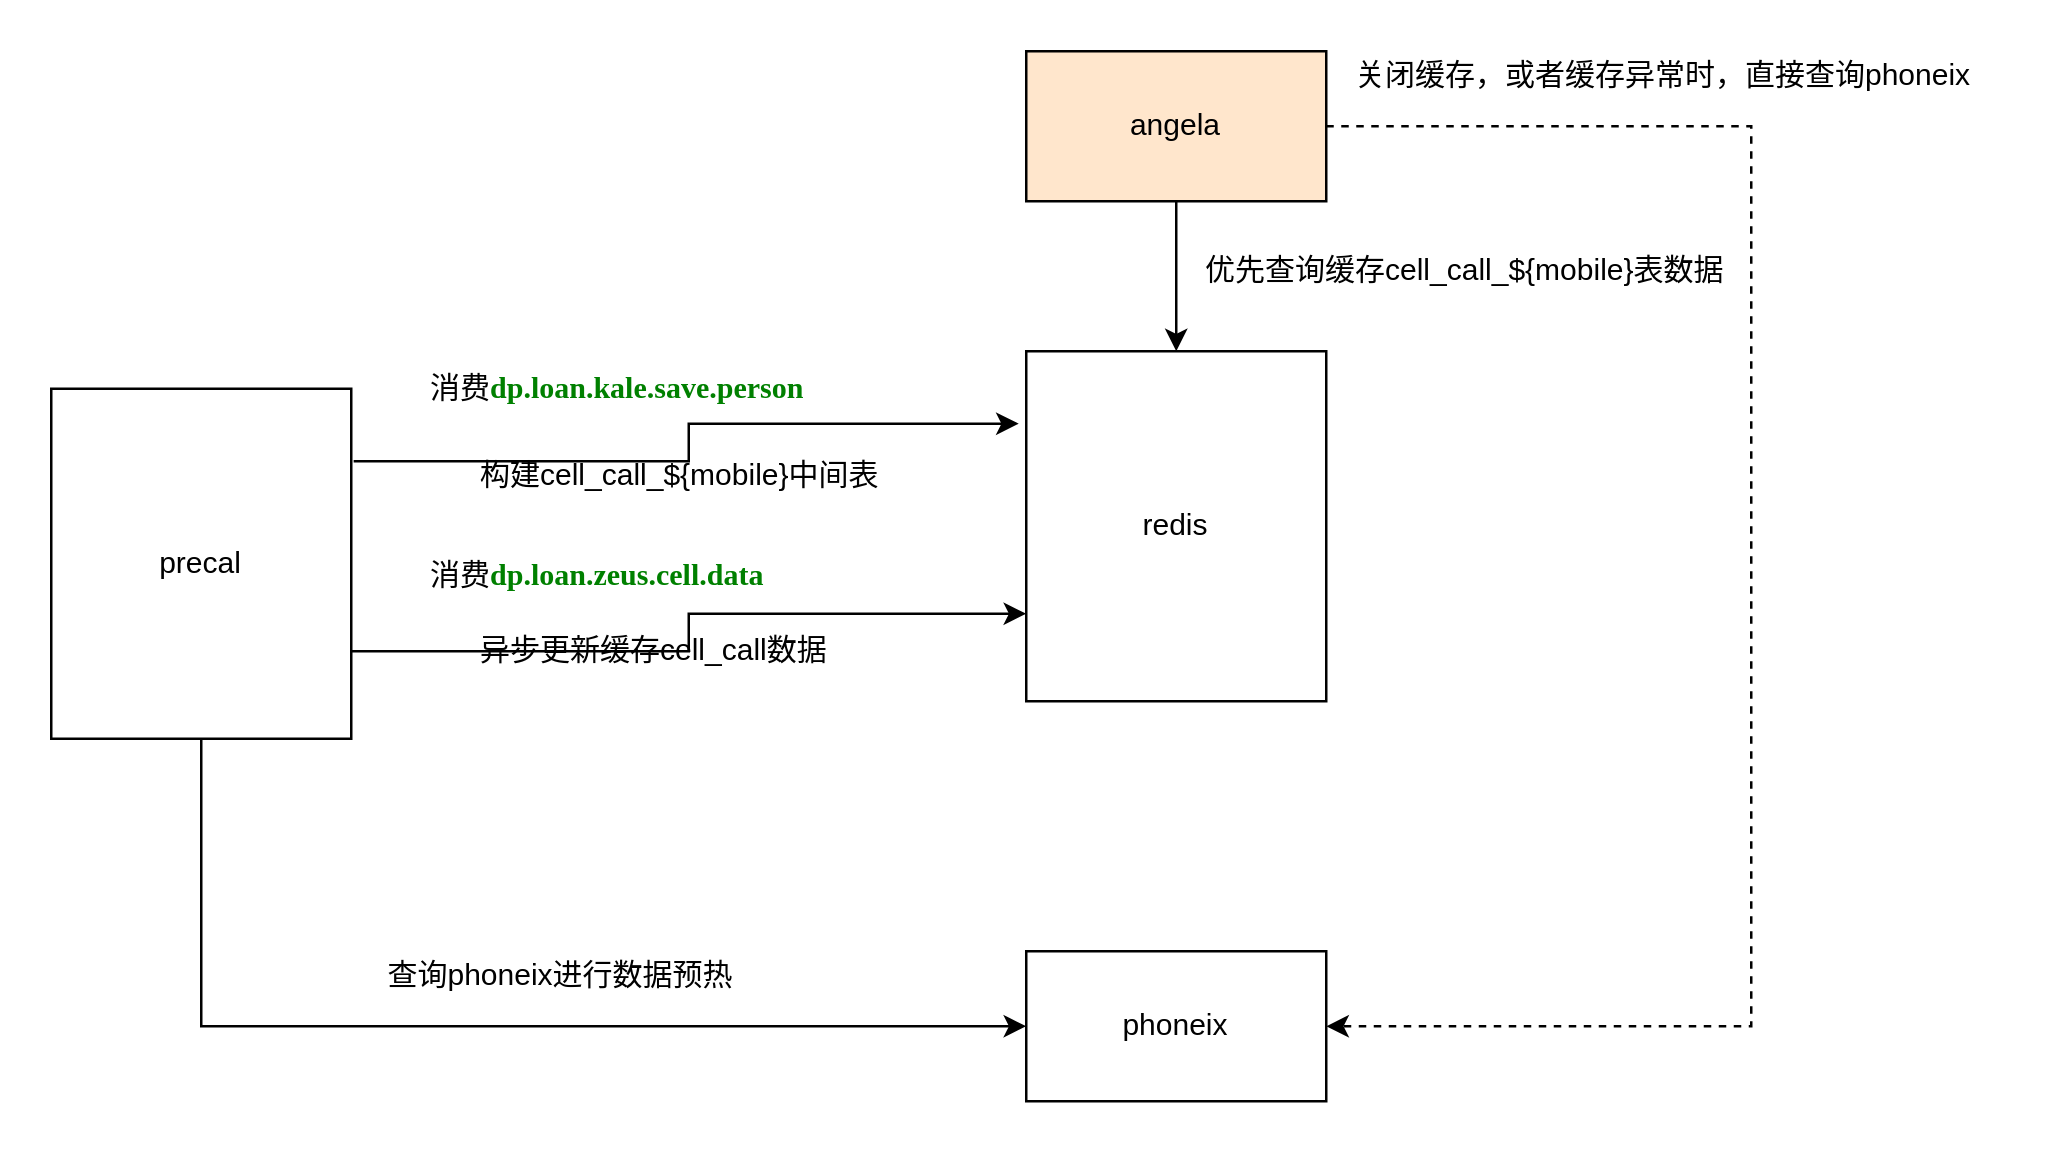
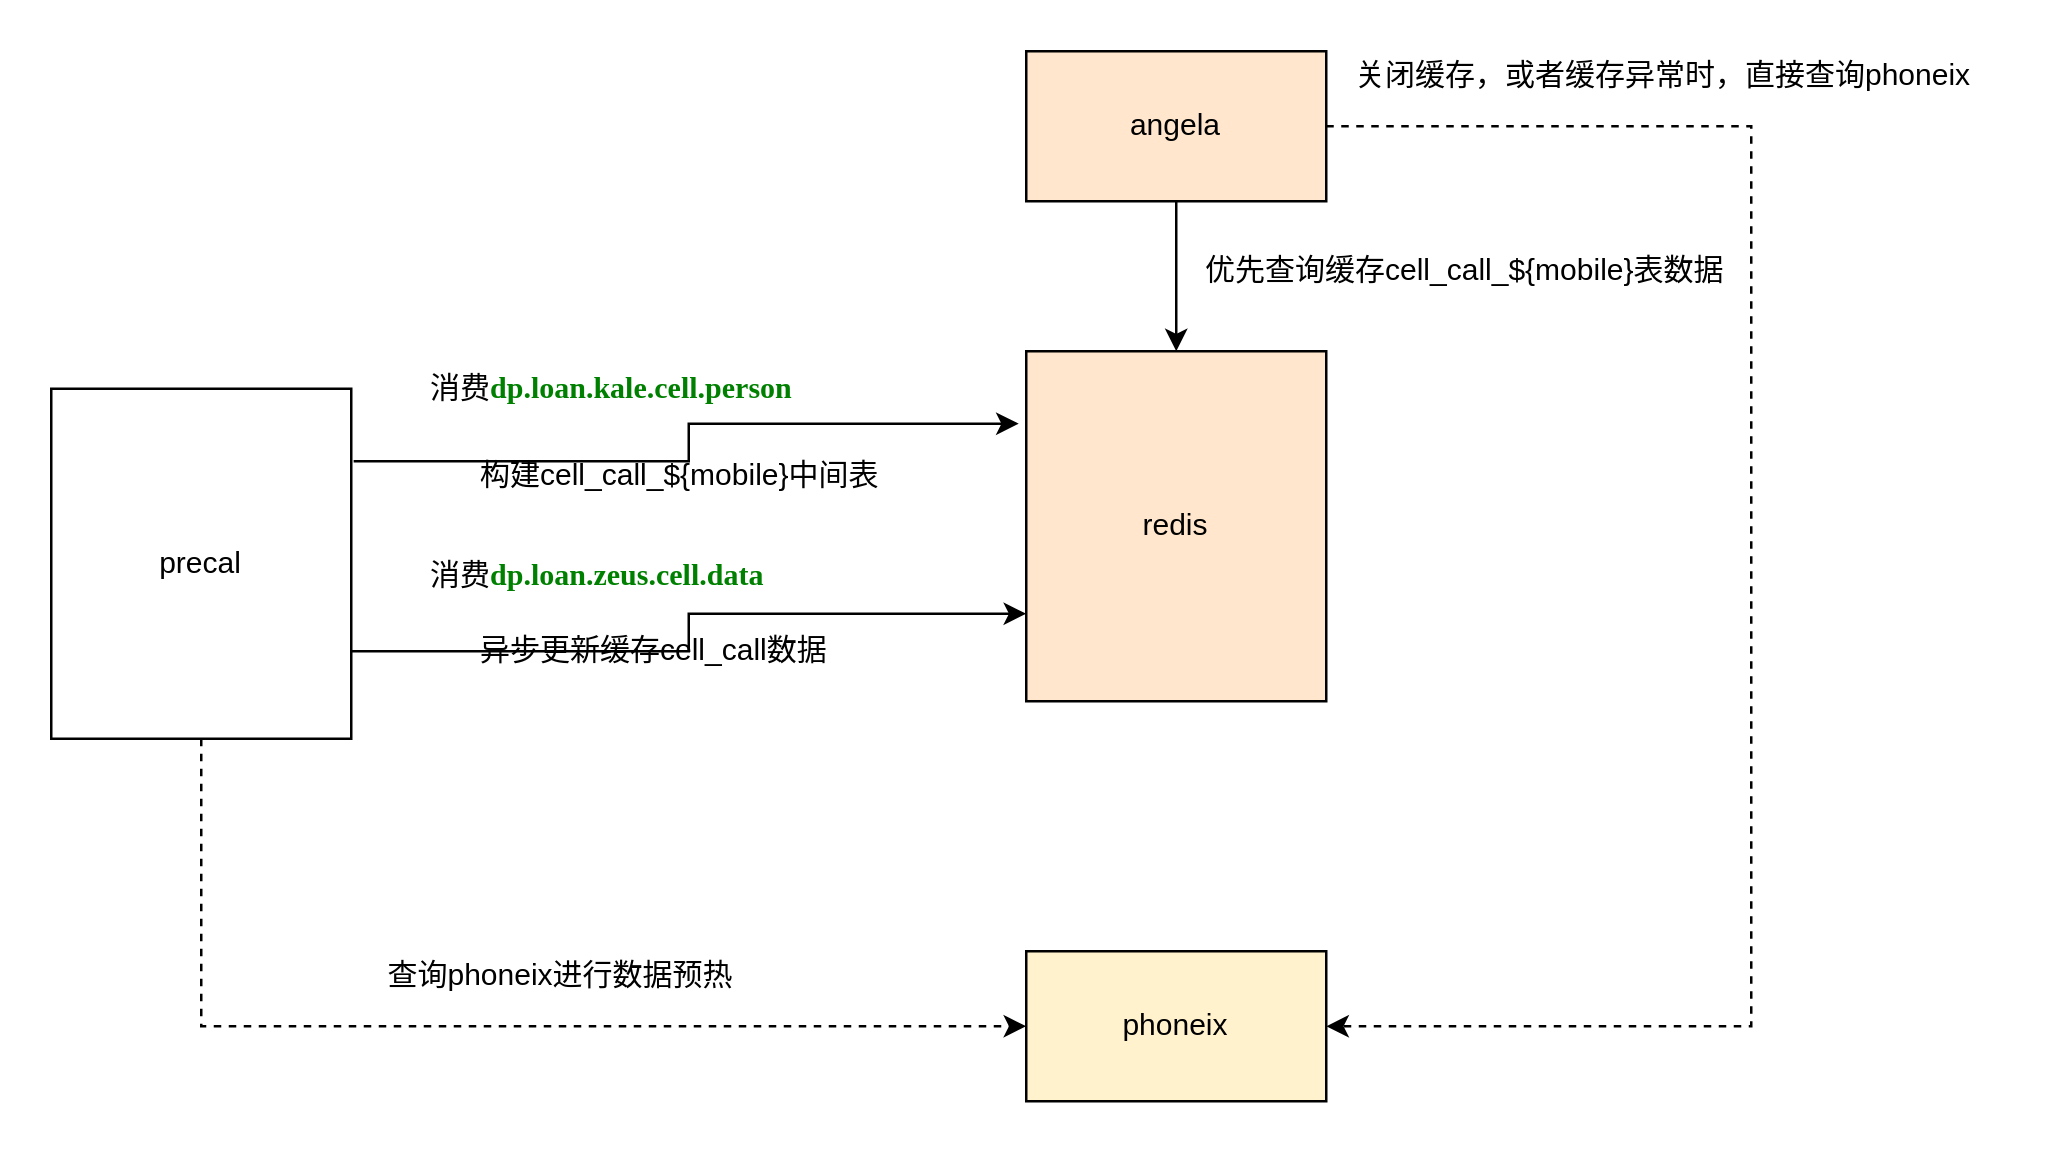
node "消费dp.loan.kale.save.person": label "消费dp.loan.kale.save.person" -> "消费dp.loan.kale.cell.person"
node "redis": fillcolor #ffffff -> #ffe6cc
edge "precal" -> "phoneix": style solid -> dashed
node "phoneix": fillcolor #ffffff -> #fff2cc
